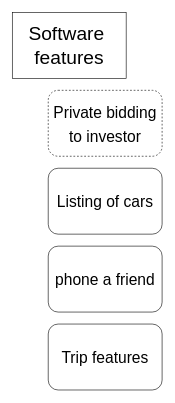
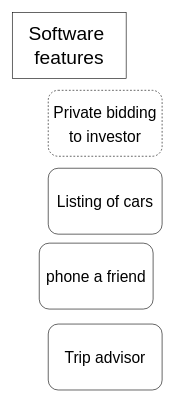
node "phone a friend": moved (105, 279) -> (96, 276)
node "Trip features": label "Trip features" -> "Trip advisor"
